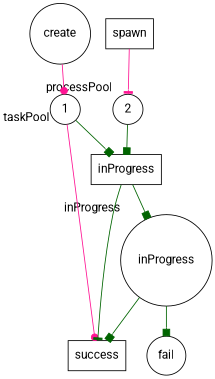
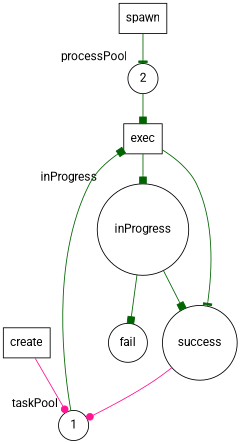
node "create": shape circle -> box
edge "spawn" -> "2 processPool": color deeppink -> darkgreen
node "inProgress": label "inProgress" -> "exec"
edge "1 taskPool" -> "success": reversed
node "success": shape box -> circle
